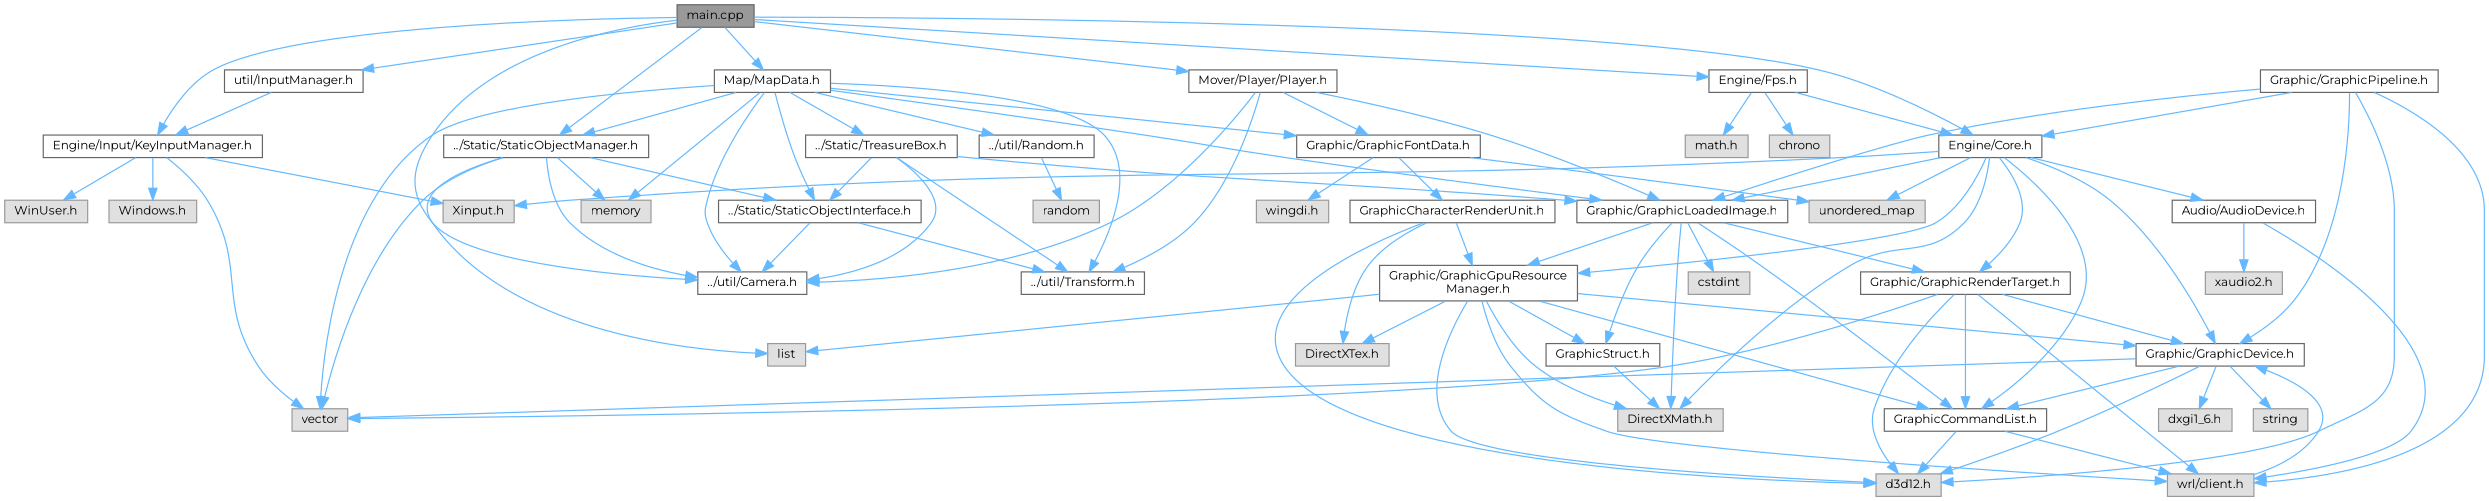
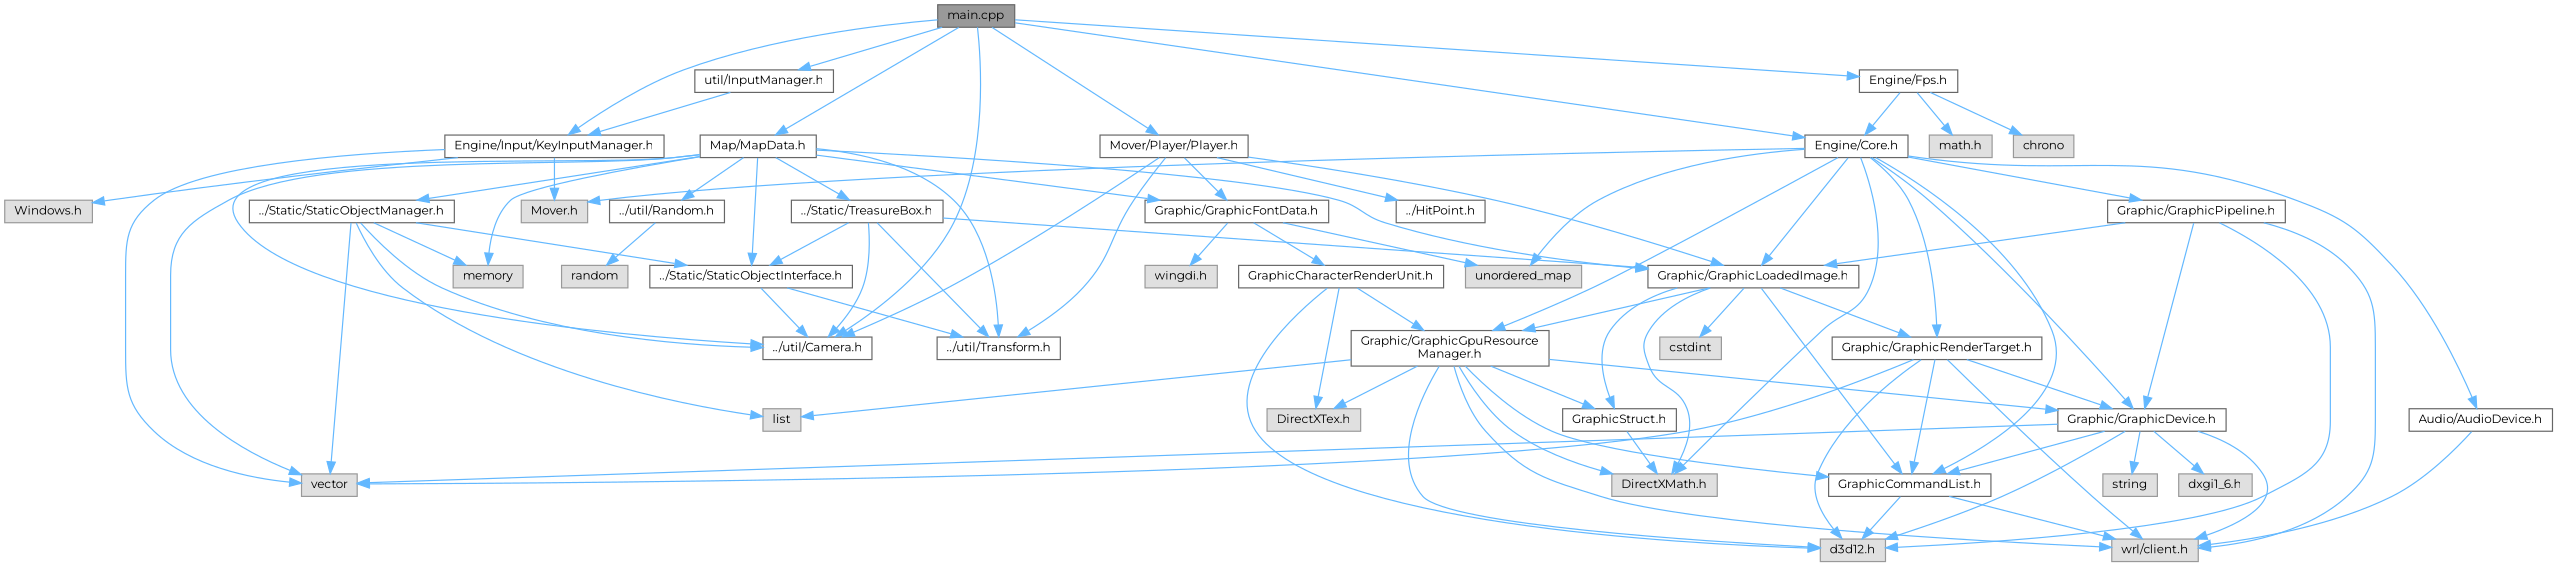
edge "main.cpp" -> "../Static/StaticObjectManager.h": removed
edge "Graphic/GraphicPipeline.h" -> "Engine/Core.h": reversed
node "WinUser.h": removed
node "Xinput.h": label "Xinput.h" -> "Mover.h"
node "../HitPoint.h": added
node "xaudio2.h": removed
edge "wrl/client.h" -> "Graphic/GraphicDevice.h": reversed
